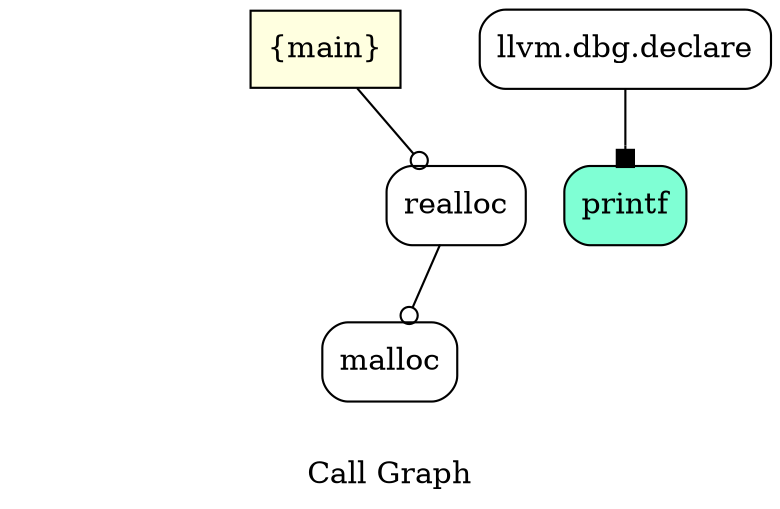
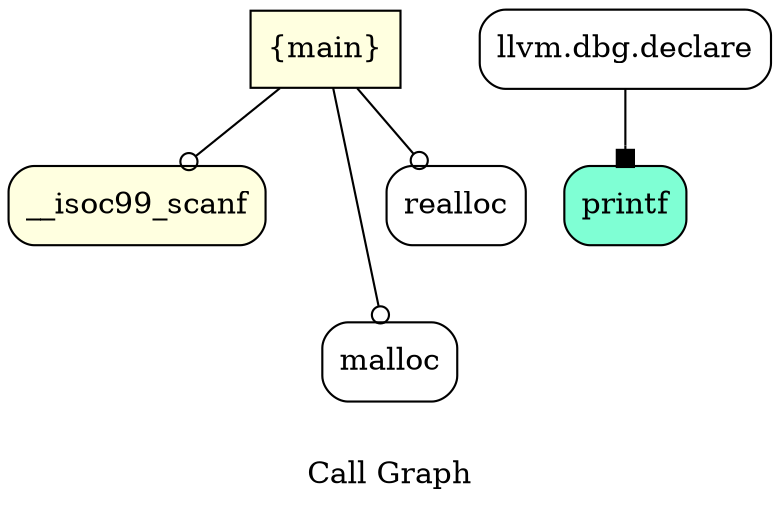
node "__isoc99_scanf": added
edge "realloc" -> "malloc": now "{main}" -> "malloc"
